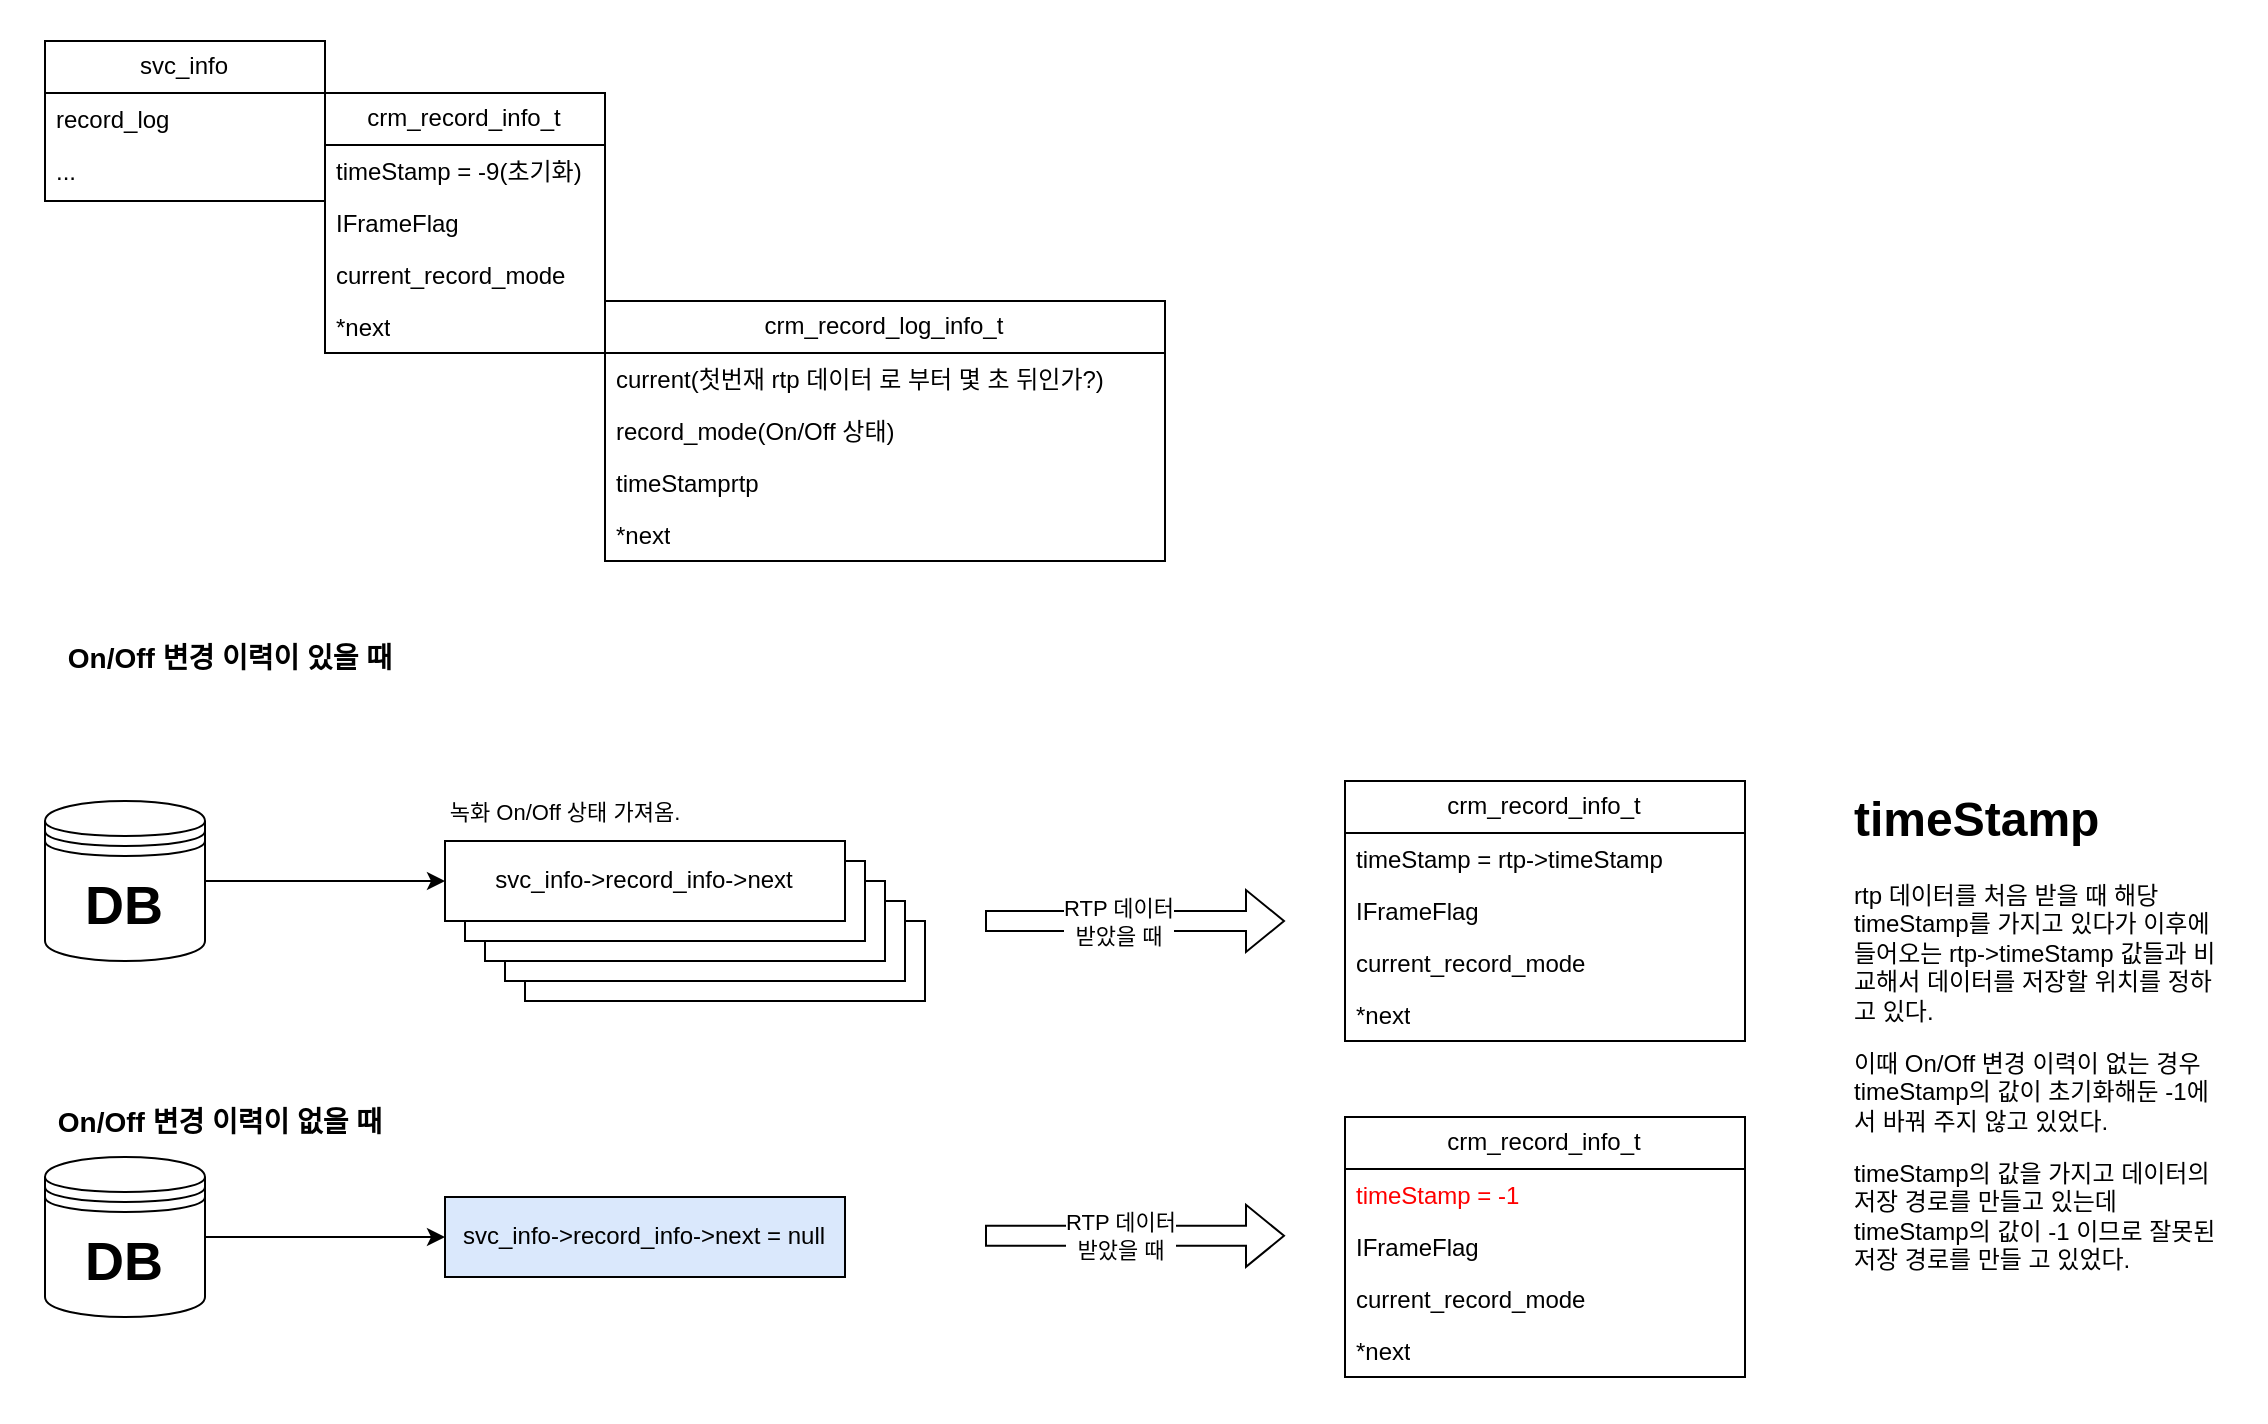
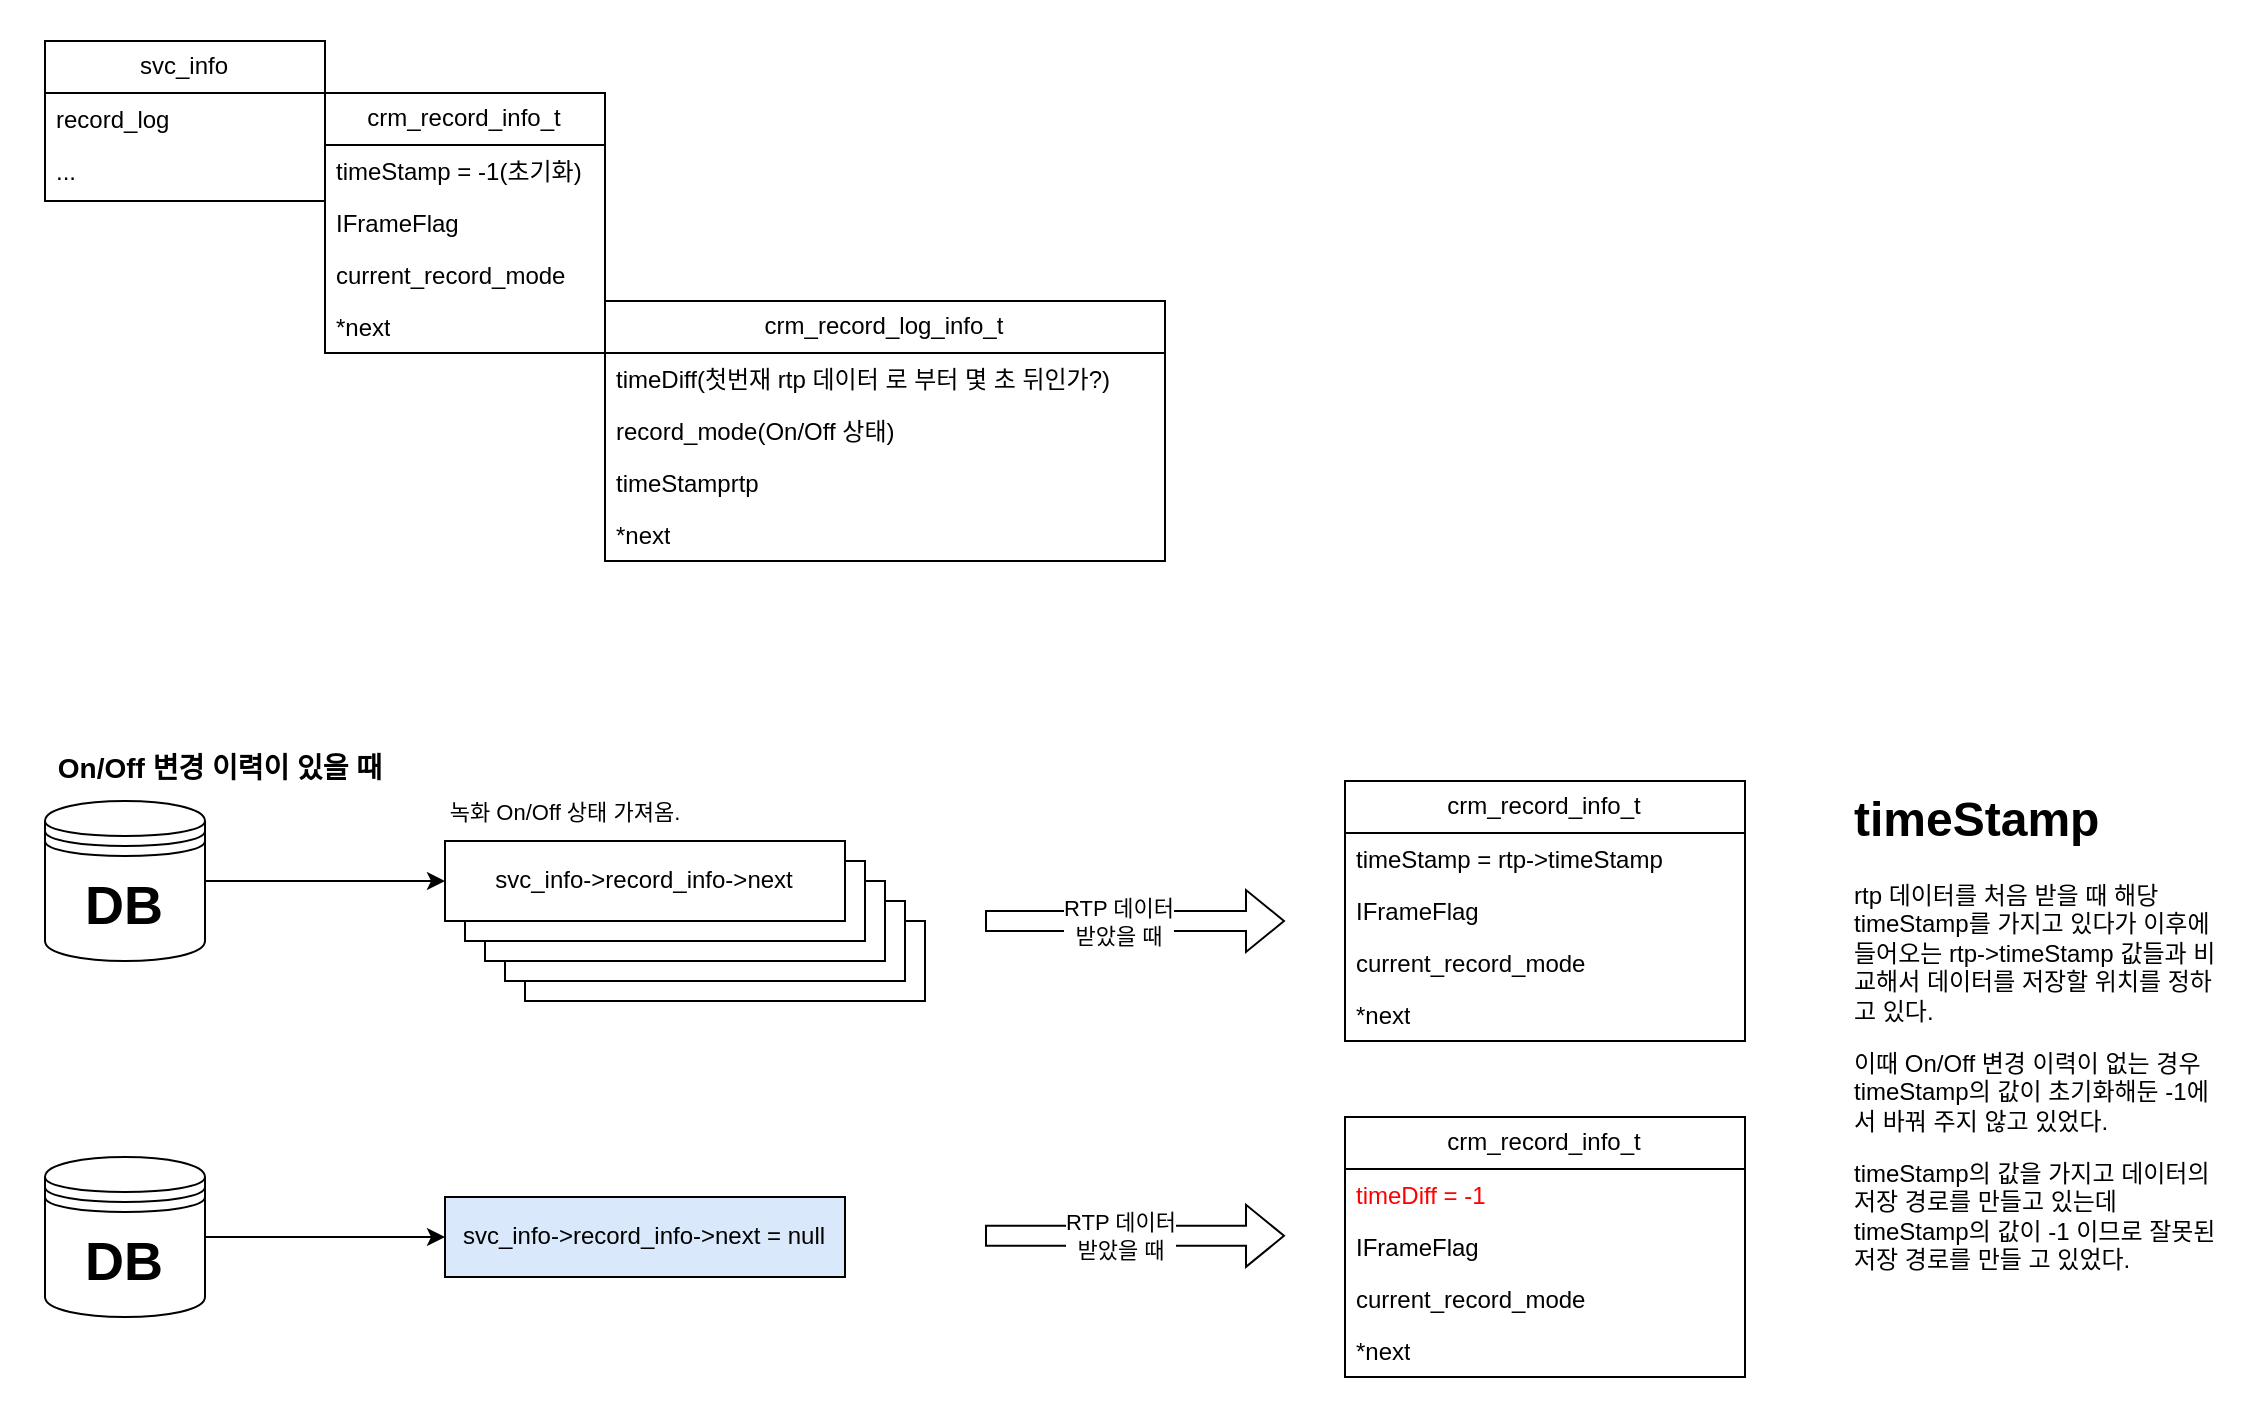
node "timeStamp = -9(초기화)": label "timeStamp = -9(초기화)" -> "timeStamp = -1(초기화)"
node "current(첫번재 rtp 데이터 로 부터 몇 초 뒤인가?)": label "current(첫번재 rtp 데이터 로 부터 몇 초 뒤인가?)" -> "timeDiff(첫번재 rtp 데이터 로 부터 몇 초 뒤인가?)"
node "On/Off 변경 이력이 있을 때": moved (231, 659) -> (221, 769)
node "On/Off 변경 이력이 없을 때": removed
node "timeStamp = -1": label "timeStamp = -1" -> "timeDiff = -1"
